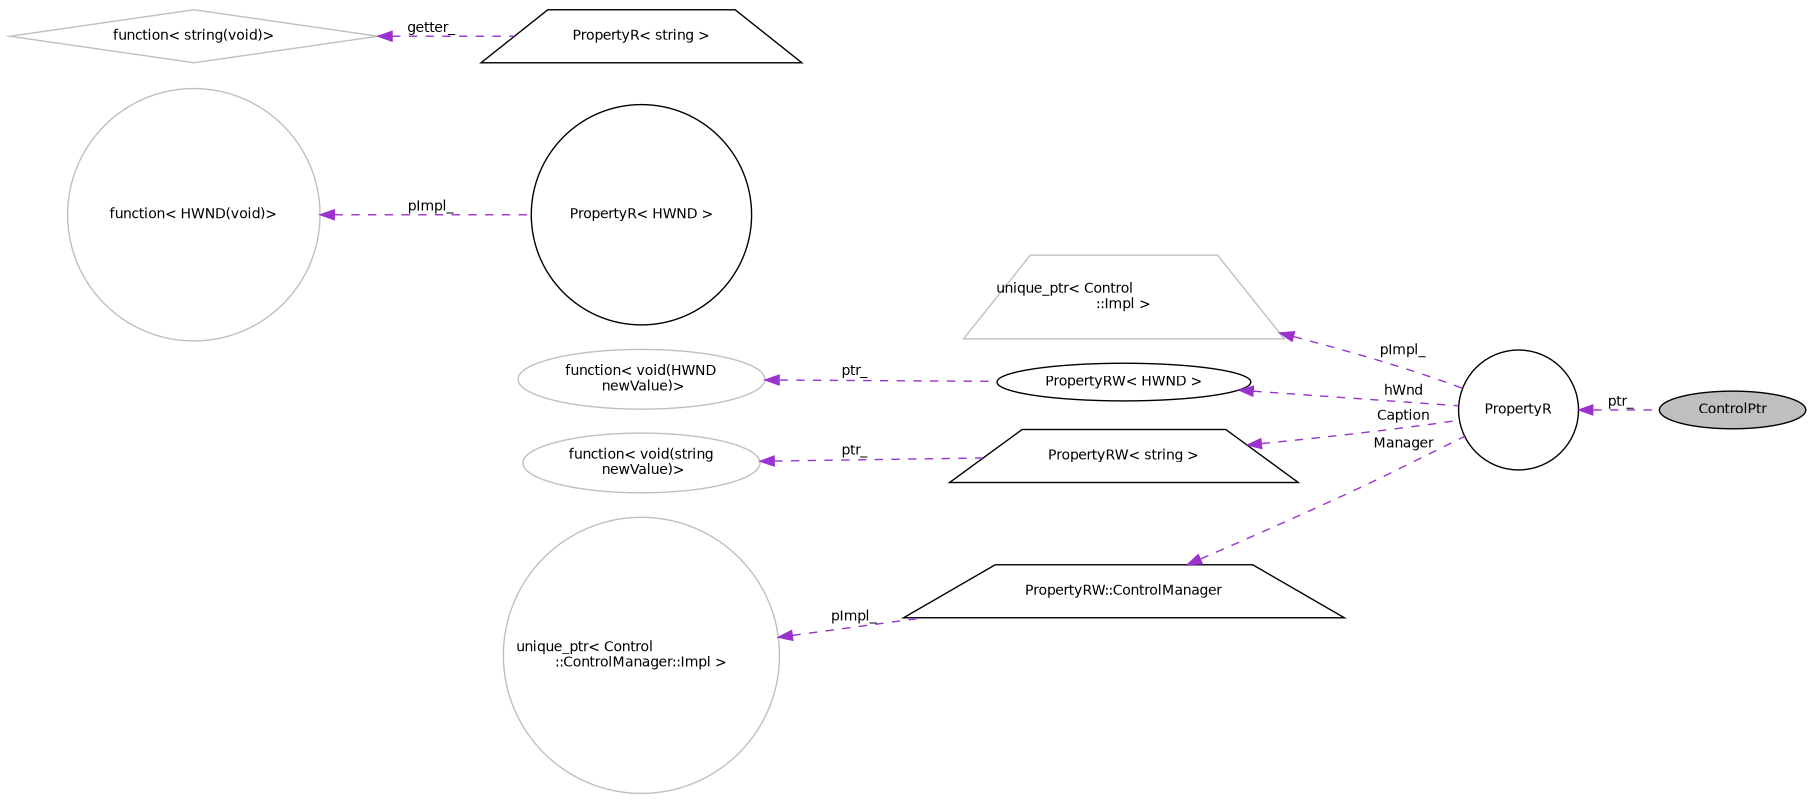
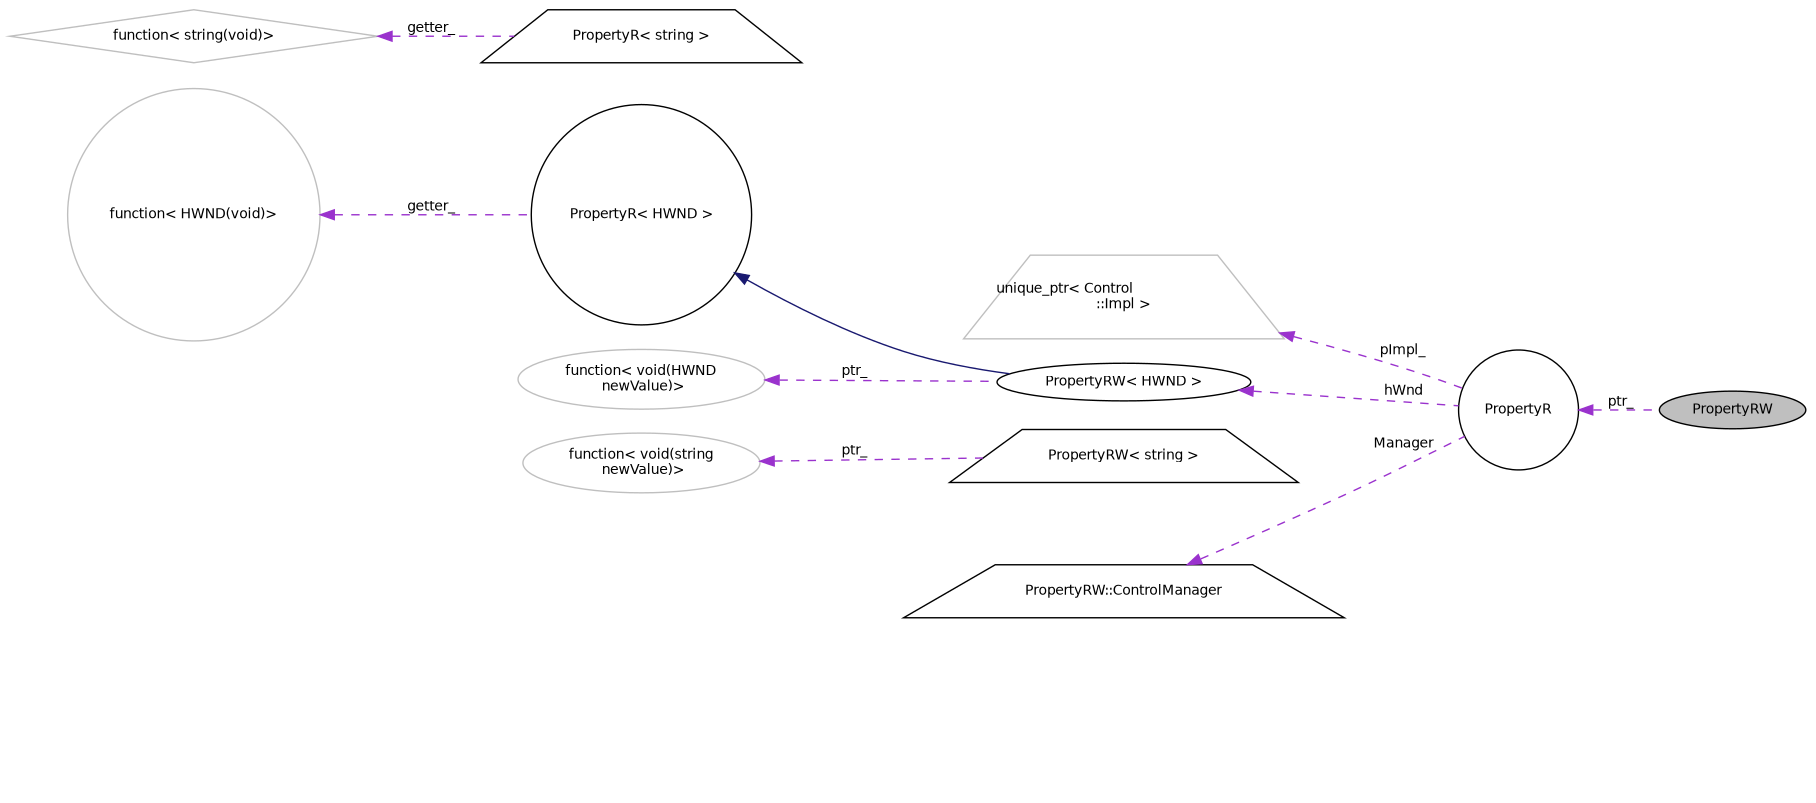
edge "PropertyR< HWND >" -> "function< HWND(void)>": label " pImpl_" -> " getter_"
edge "PropertyRW< HWND >" -> "PropertyR< HWND >": added
node "ControlPtr": label "ControlPtr" -> "PropertyRW"
edge "PropertyR" -> "PropertyRW< string >": removed, label "Caption"
node "unique_ptr< Control ::ControlManager::Impl >": removed
